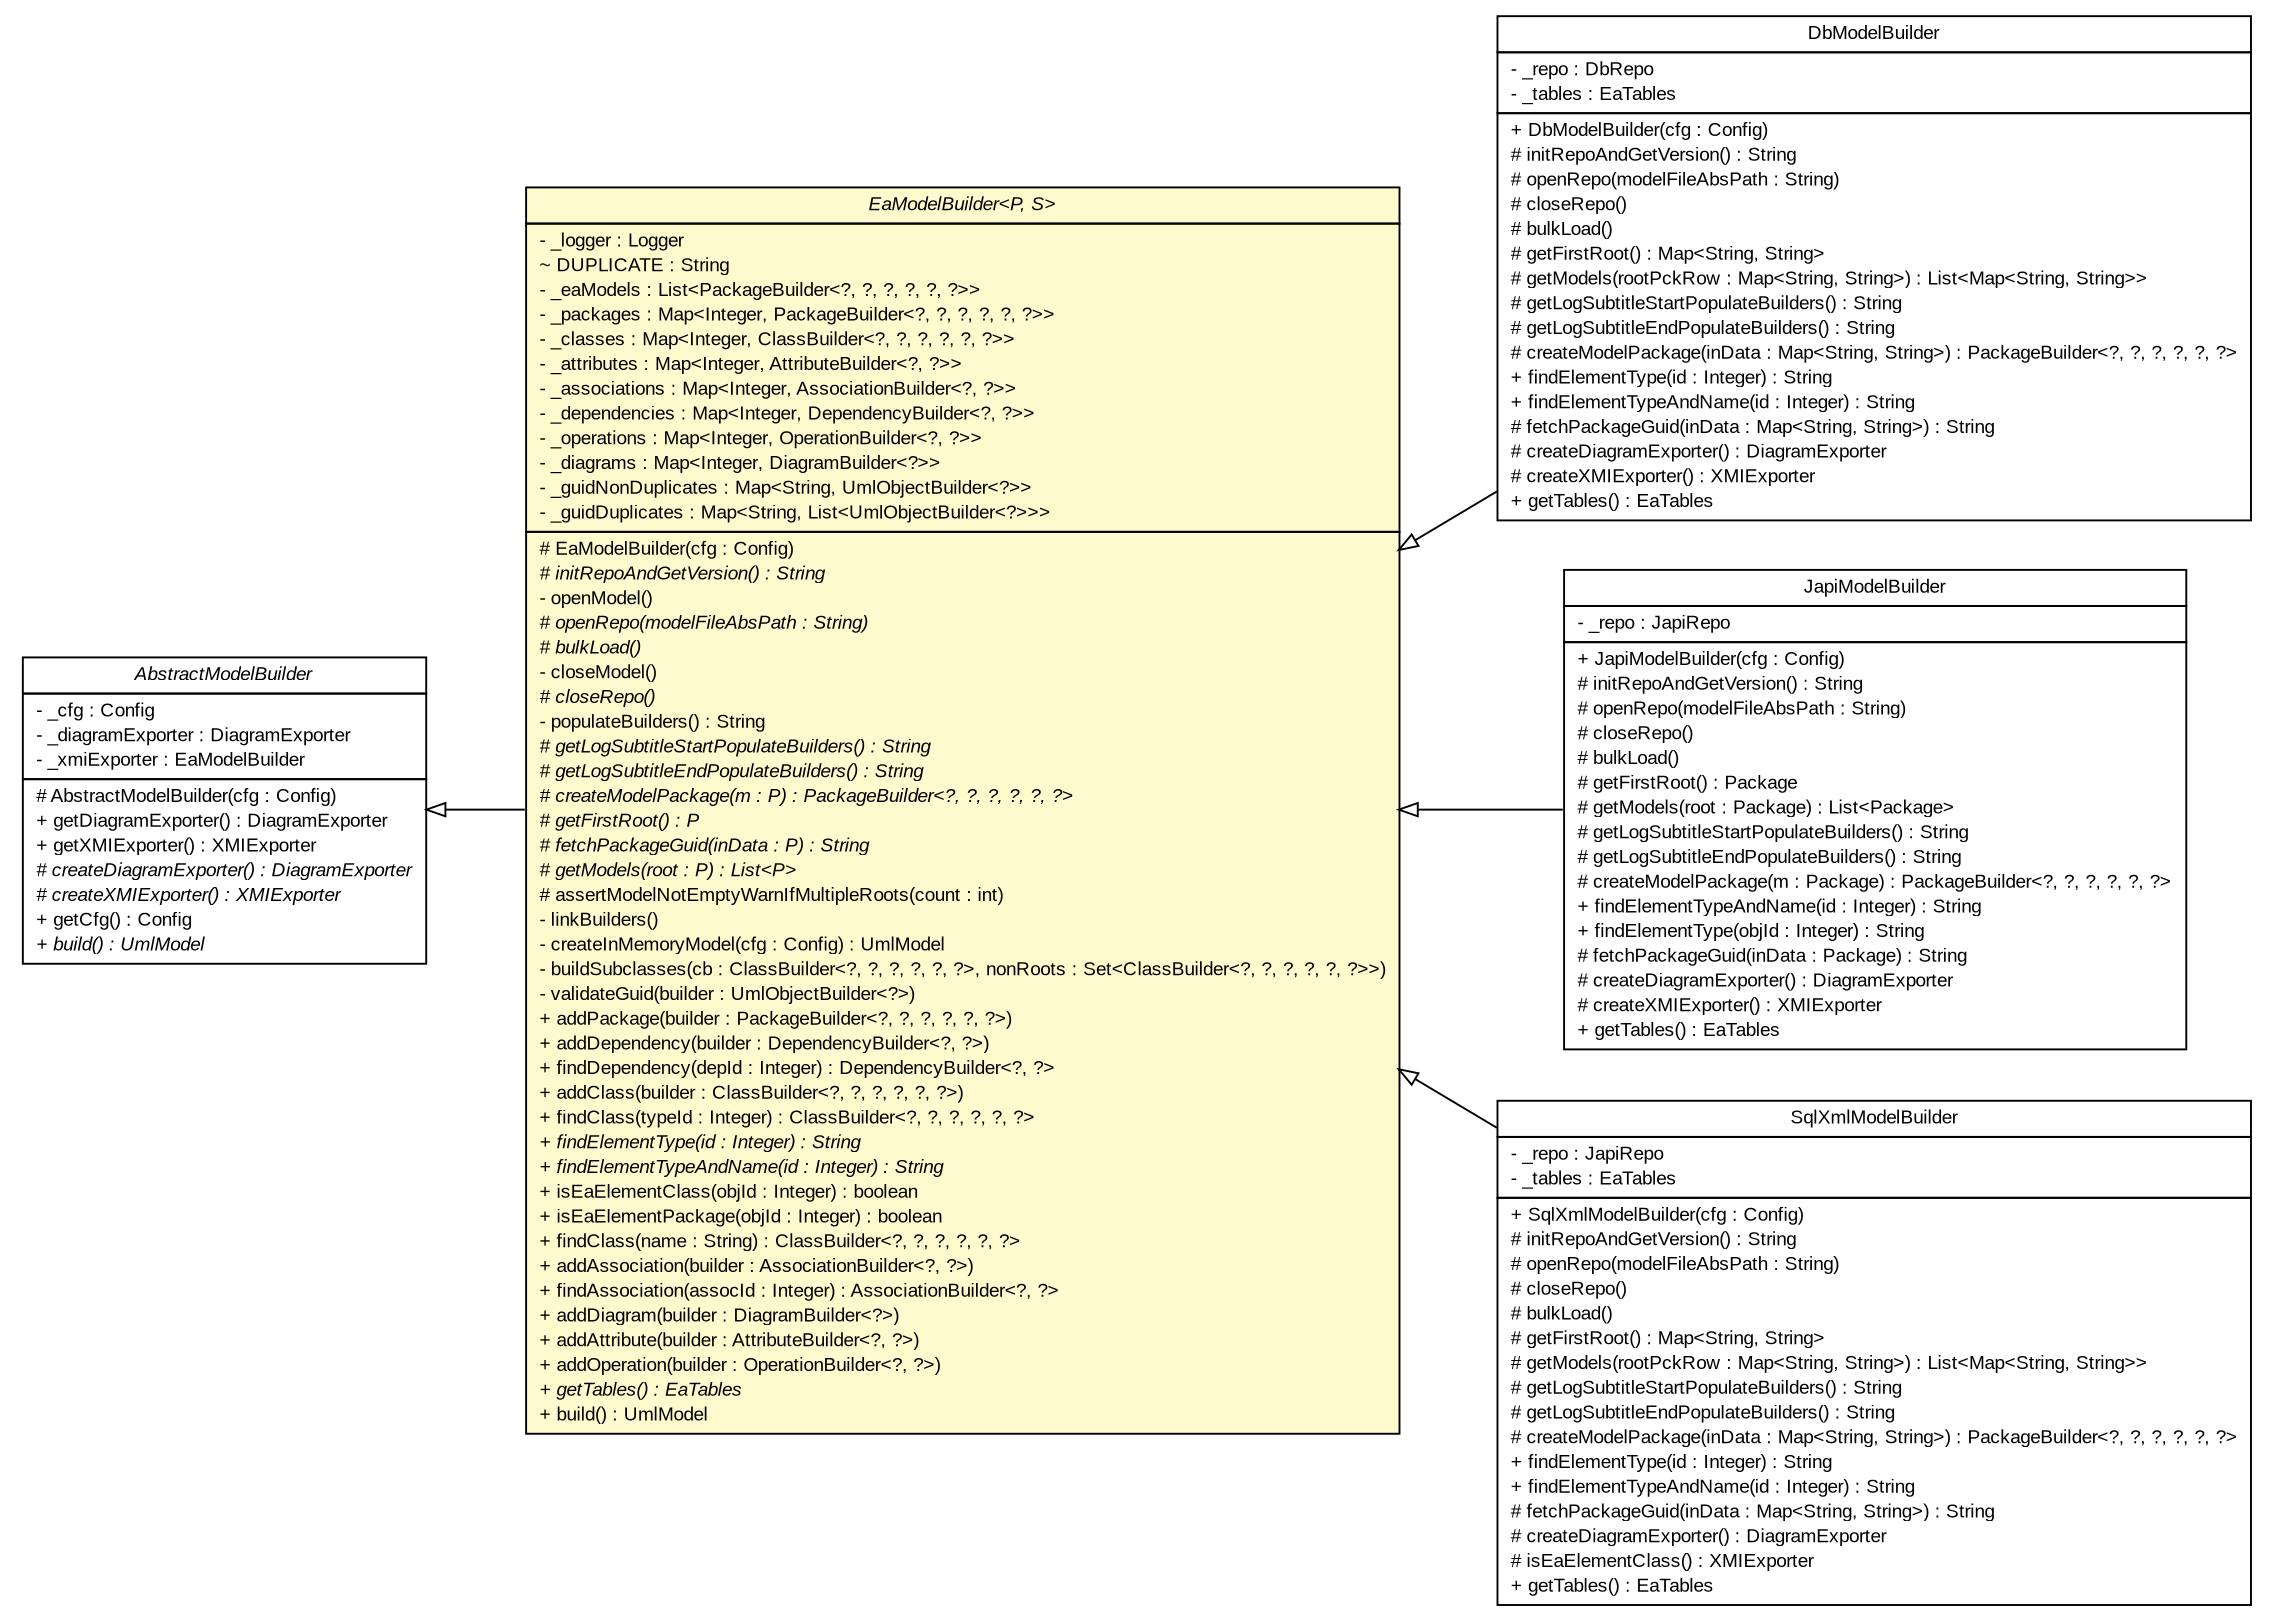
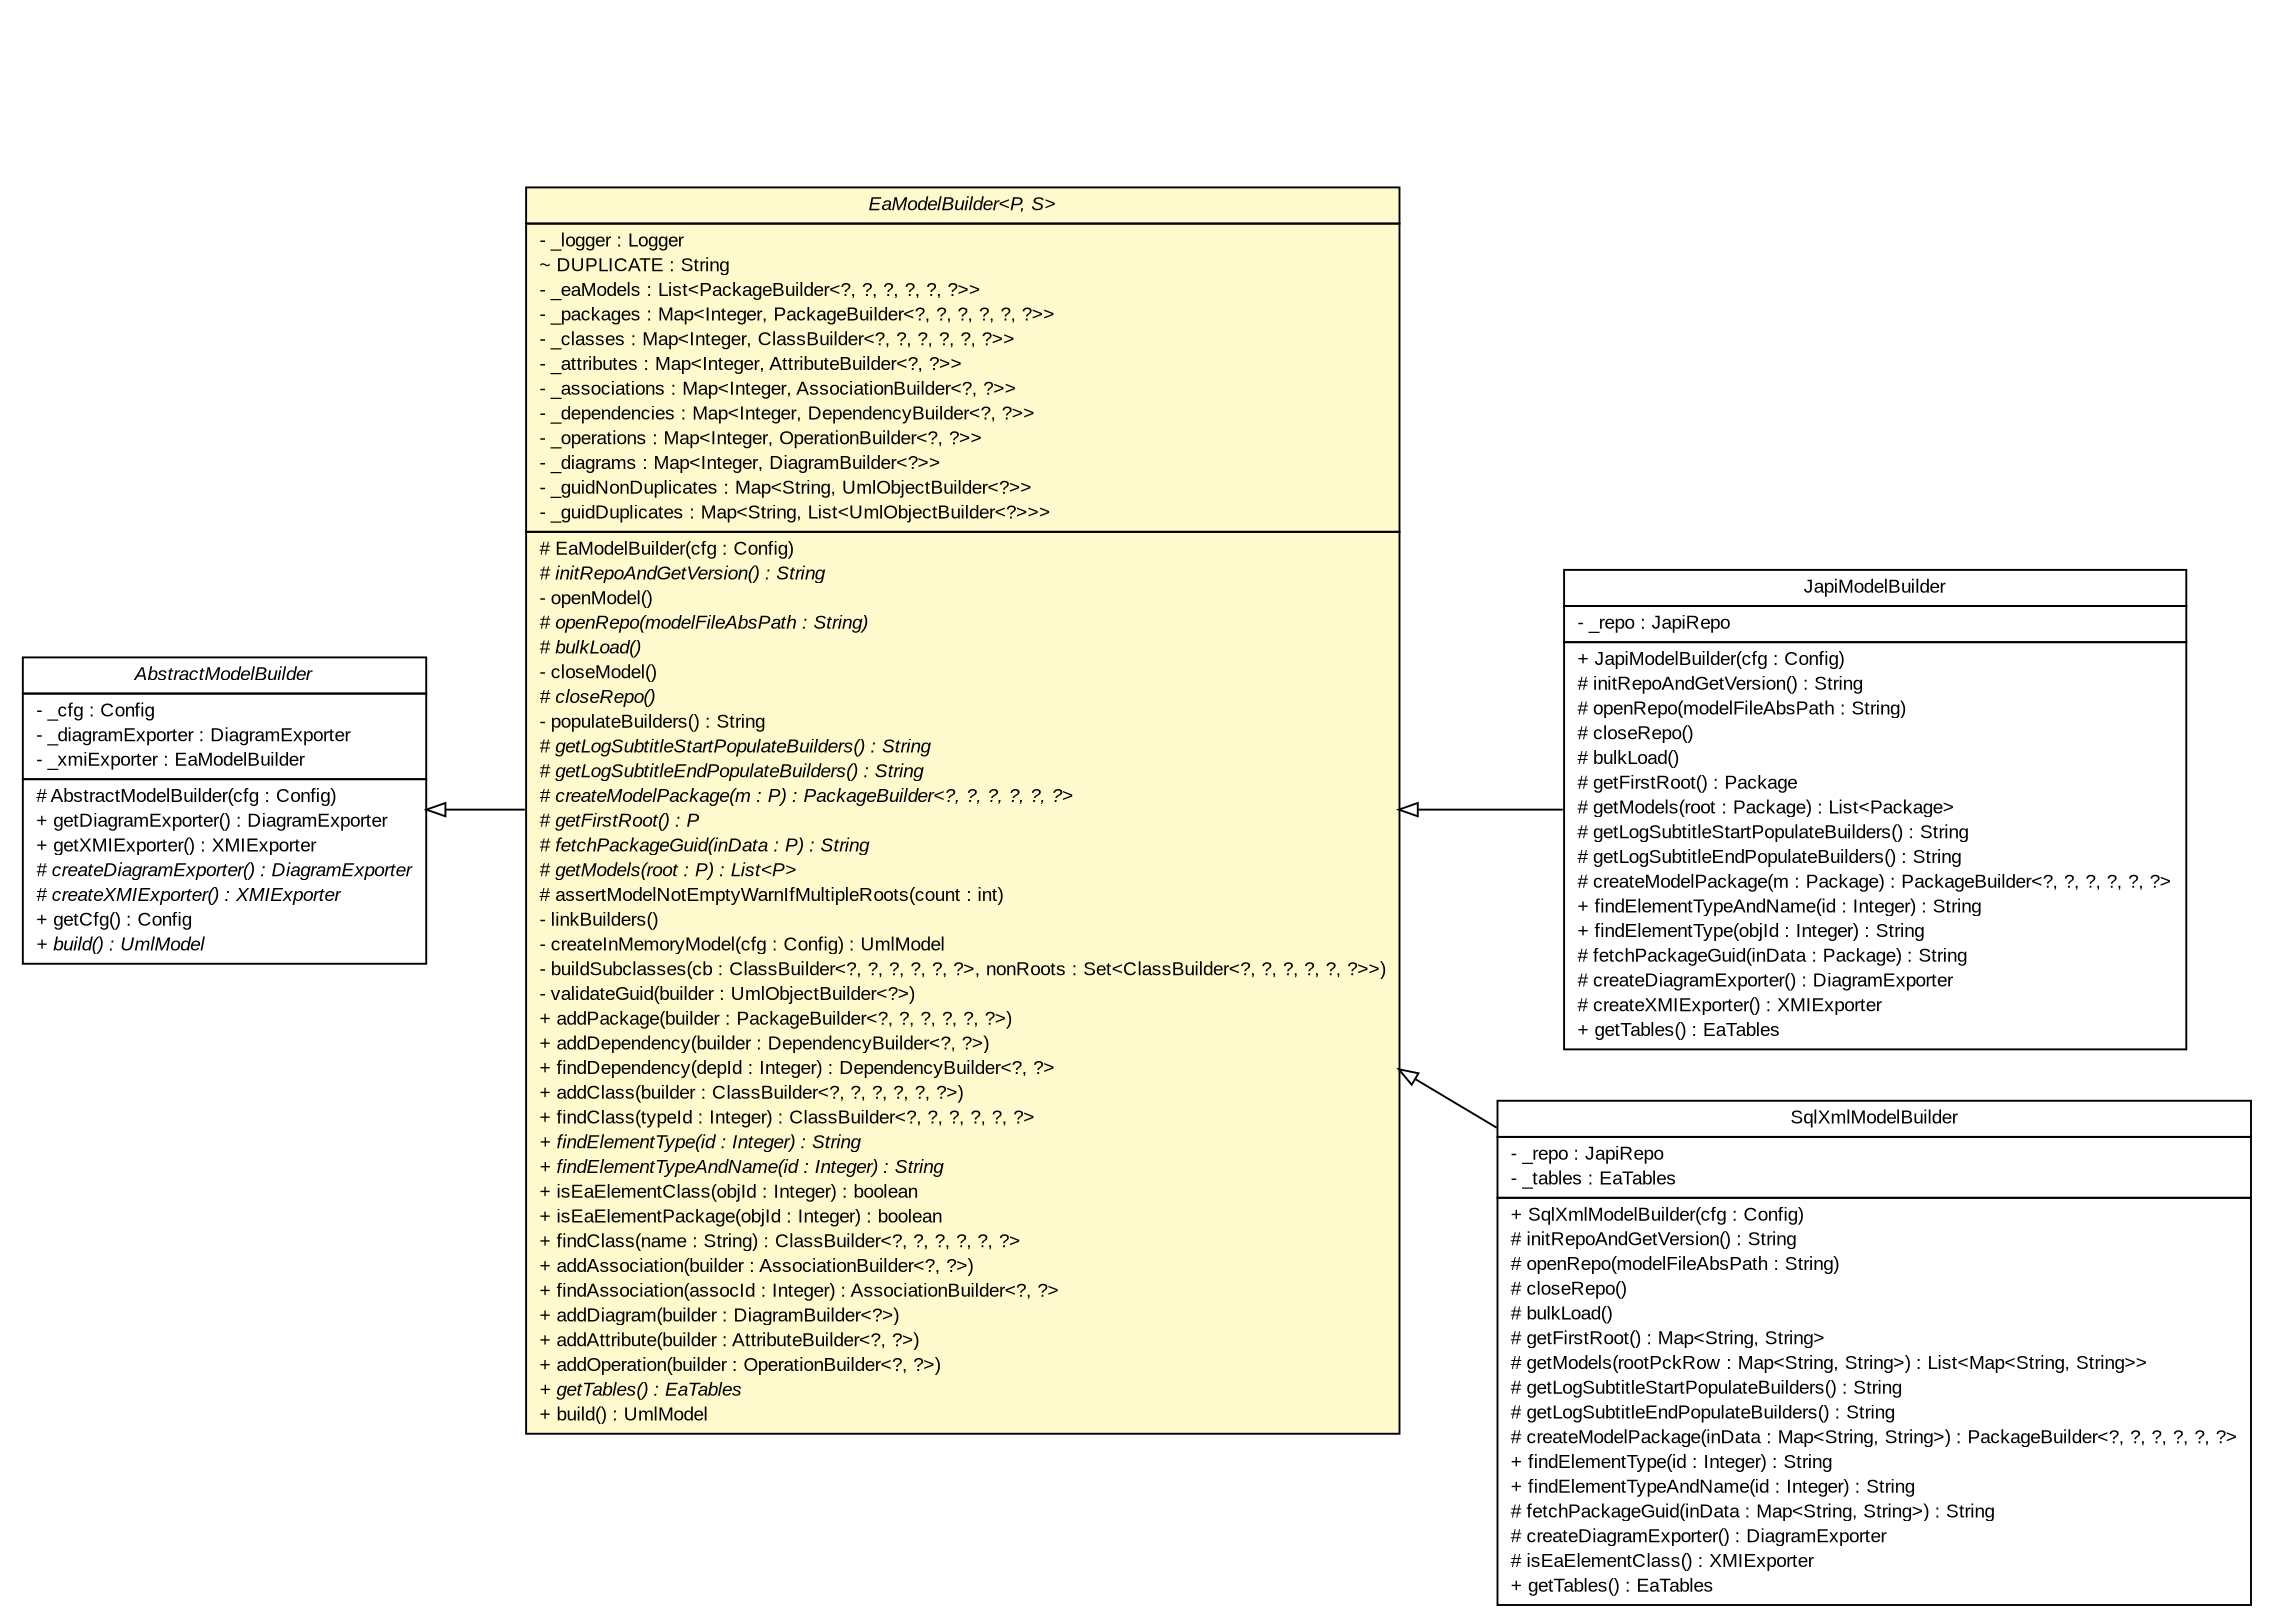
node "DbModelBuilder": removed
